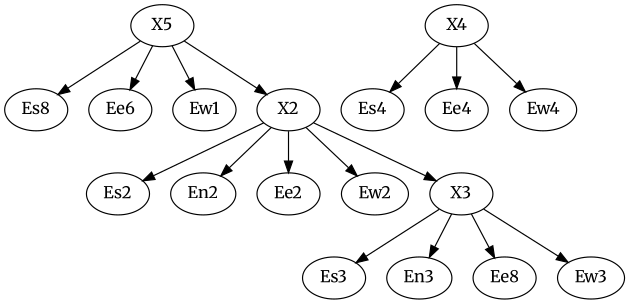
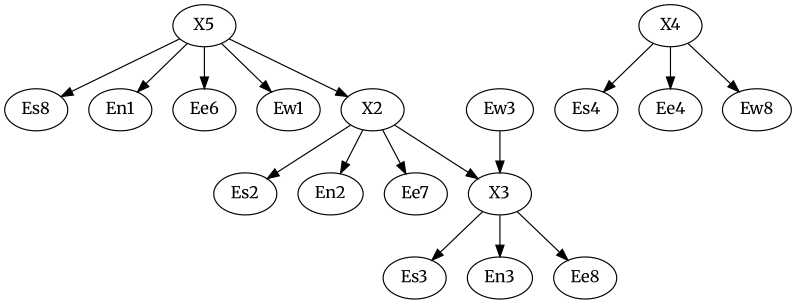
node "En1": added
node "Ew4": label "Ew4" -> "Ew8"
node "Ee2": label "Ee2" -> "Ee7"
node "Ew2": removed
edge "X3" -> "Ew3": reversed
